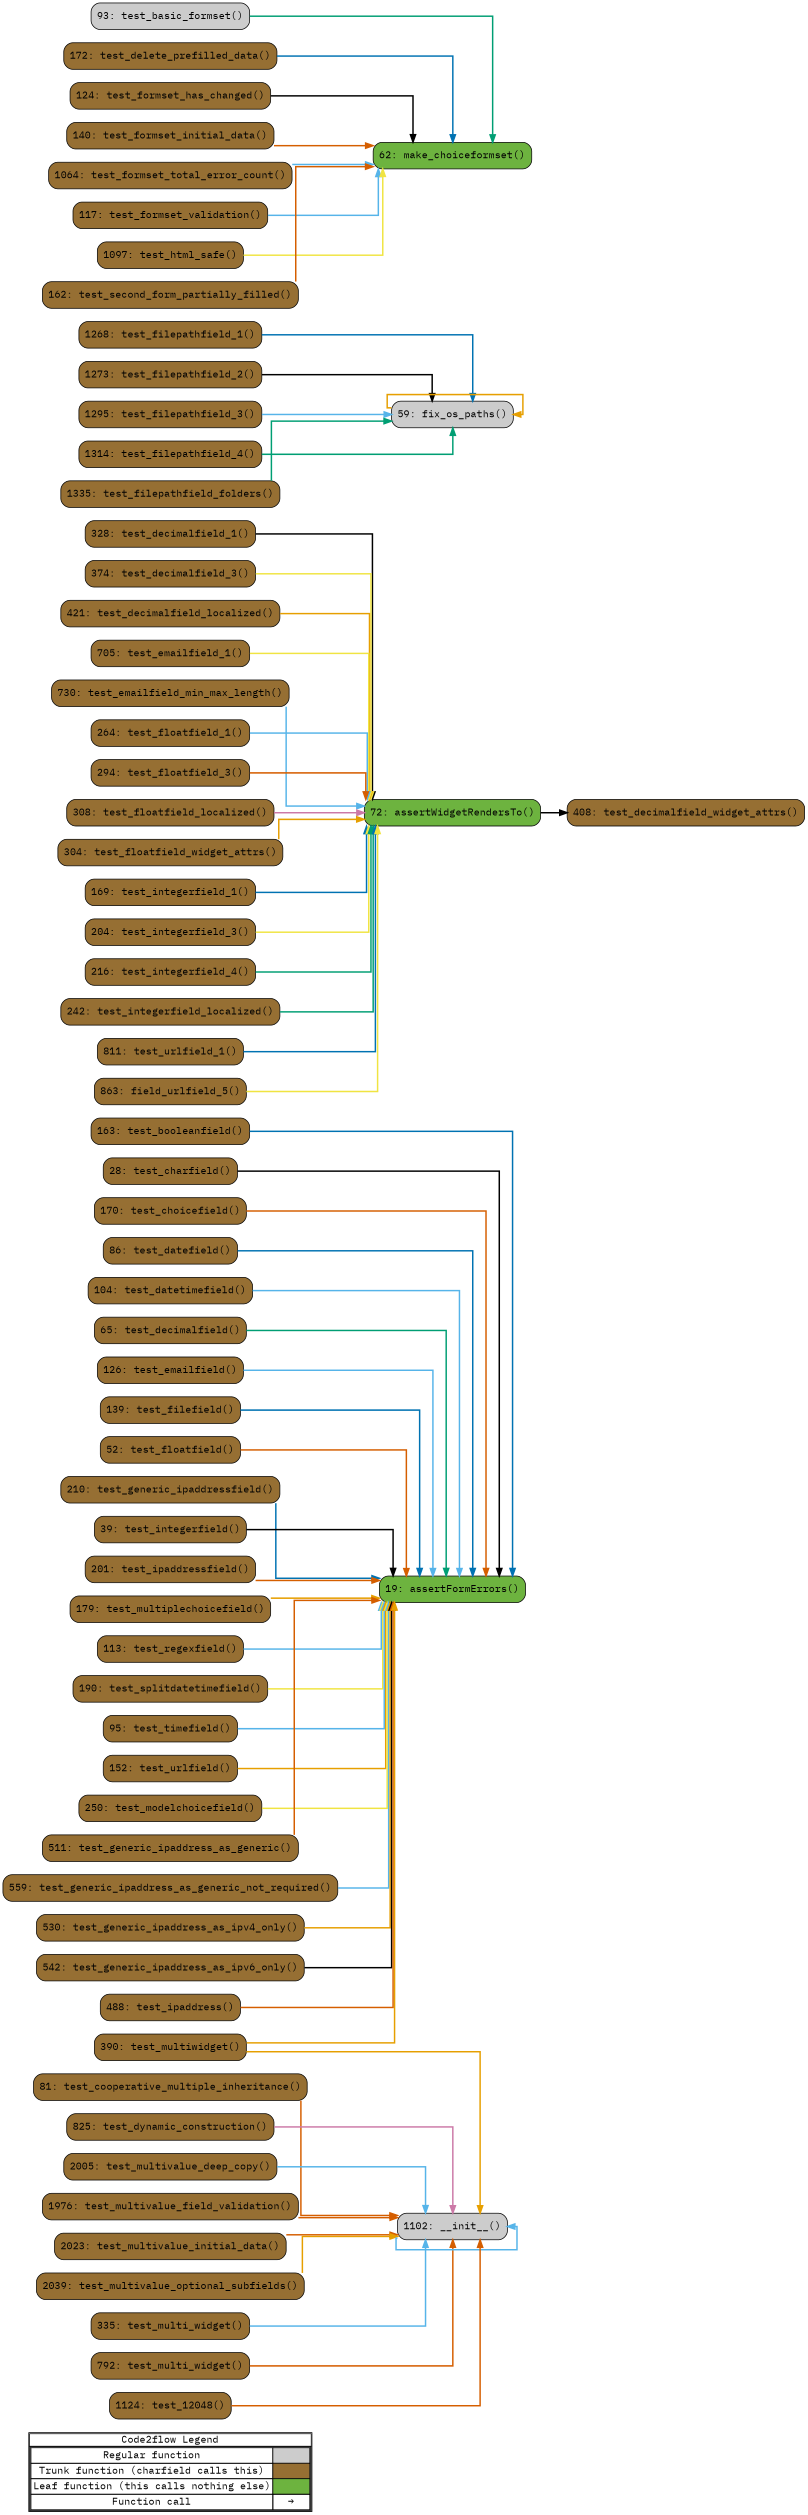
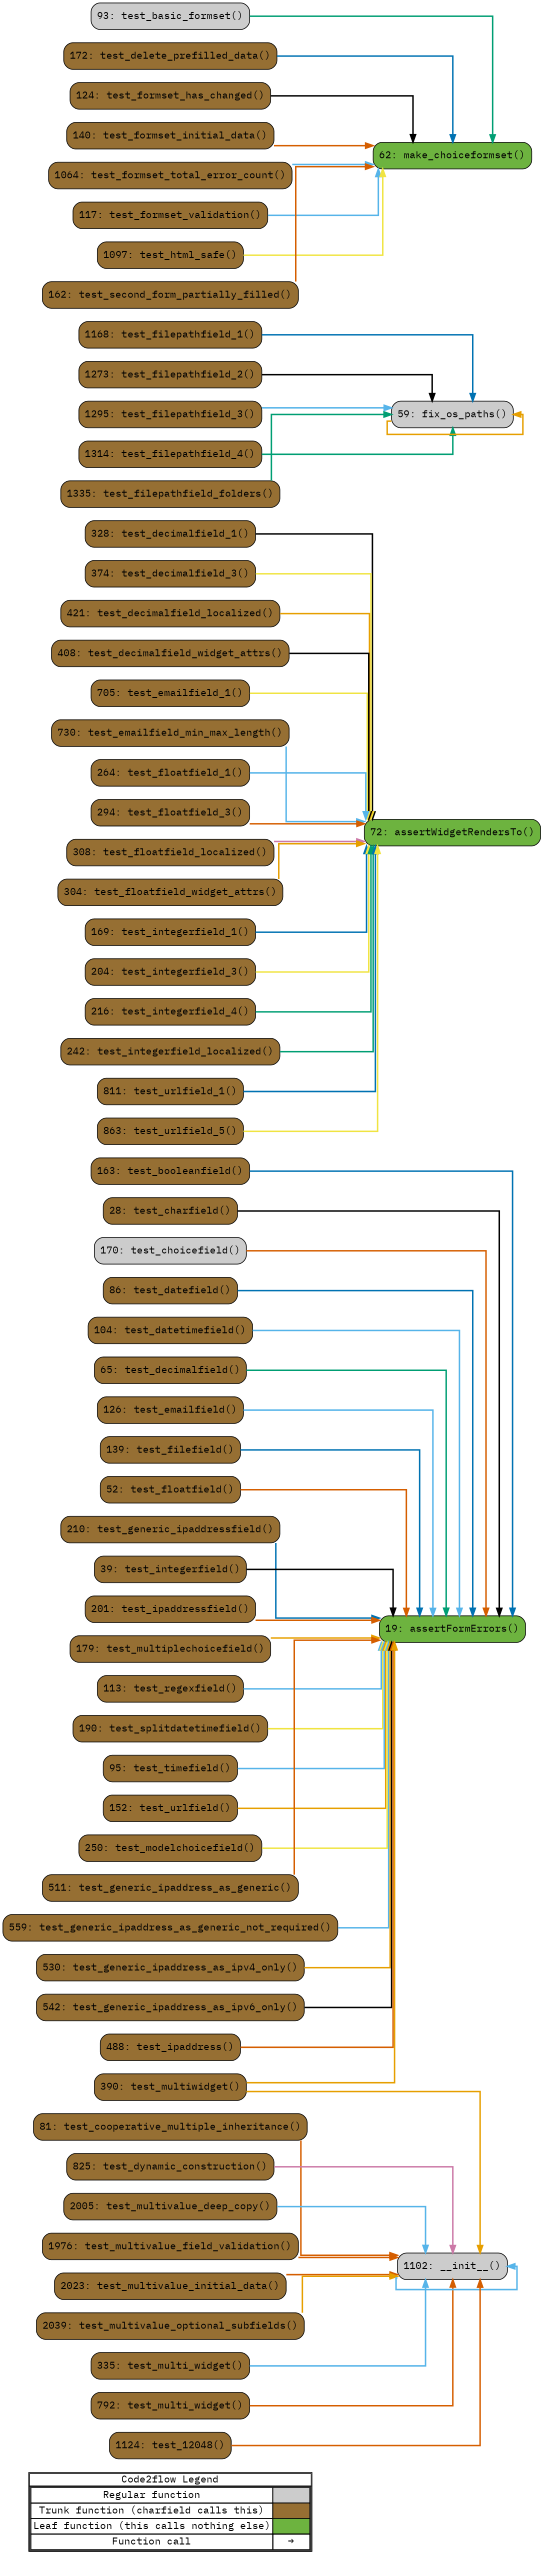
node "1268: test_filepathfield_1()": label "1268: test_filepathfield_1()" -> "1168: test_filepathfield_1()"
edge "72: assertWidgetRendersTo()" -> "408: test_decimalfield_widget_attrs()": reversed
node "863: field_urlfield_5()": label "863: field_urlfield_5()" -> "863: test_urlfield_5()"
node "170: test_choicefield()": fillcolor #966f33 -> #cccccc
